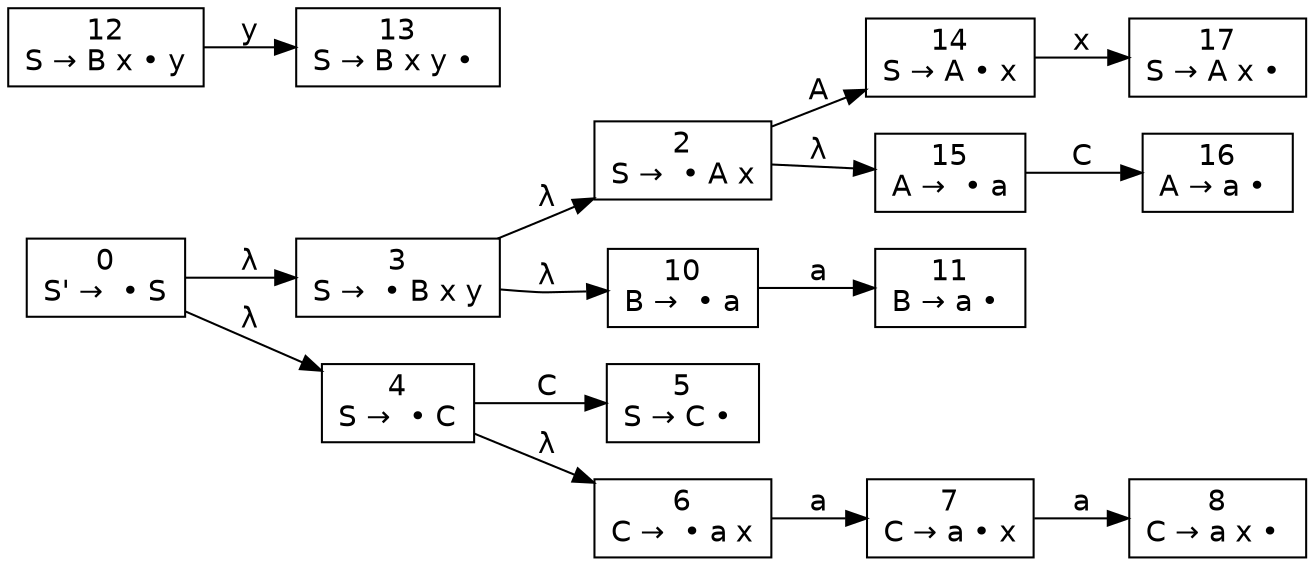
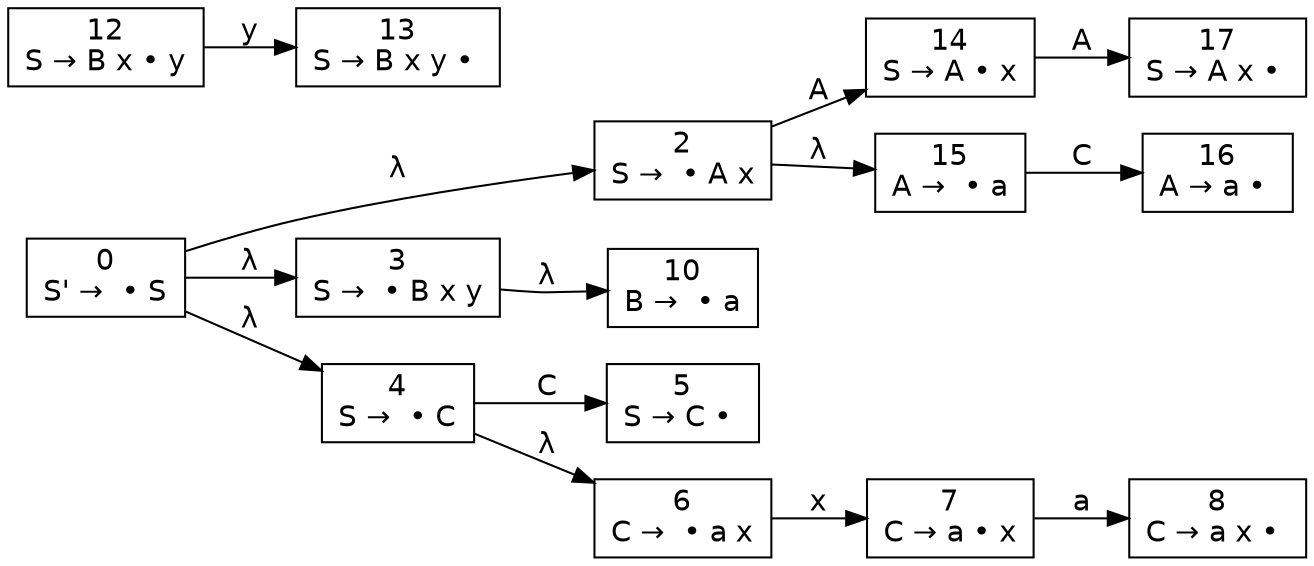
edge "14" -> "17": label "x" -> "A"
edge "3" -> "2": now "0" -> "2"
node "11": removed
edge "6" -> "7": label "a" -> "x"
